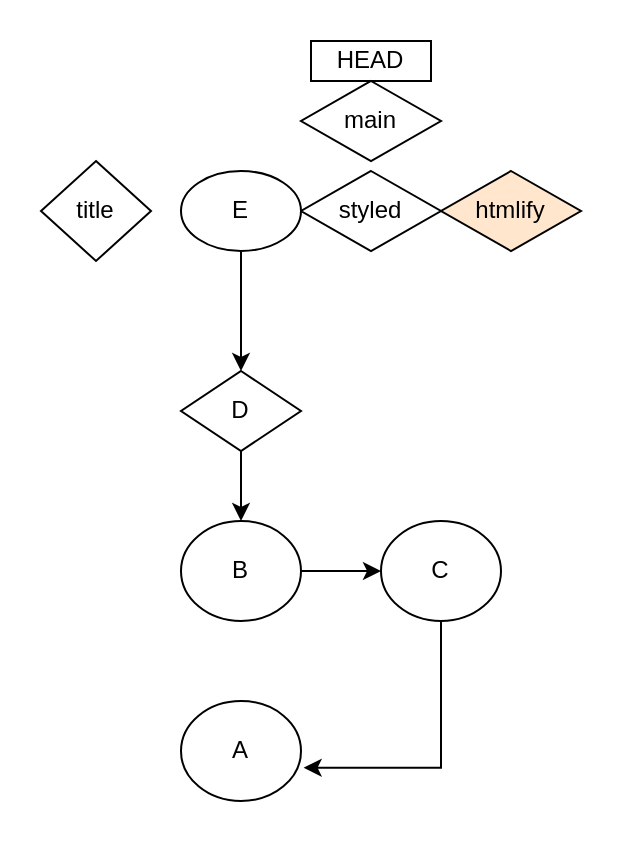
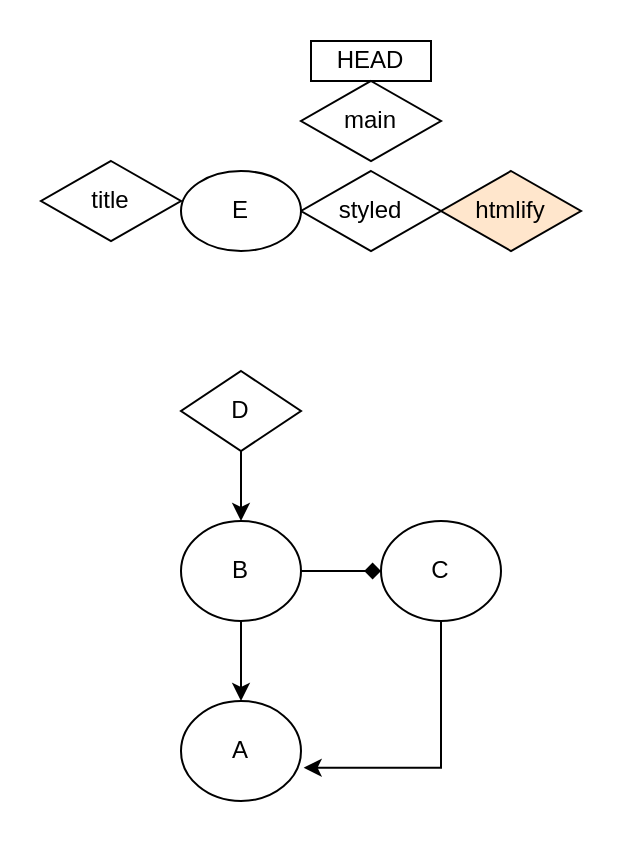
node "title": size 110x100 -> 140x80
edge "E" -> "D": removed
edge "B" -> "C": arrowhead classic -> diamond
edge "B" -> "A": added
